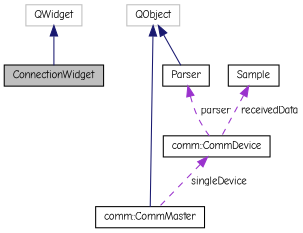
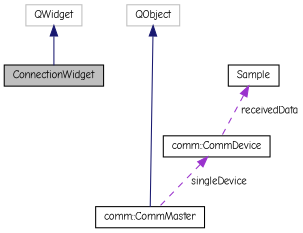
node "Parser": removed
